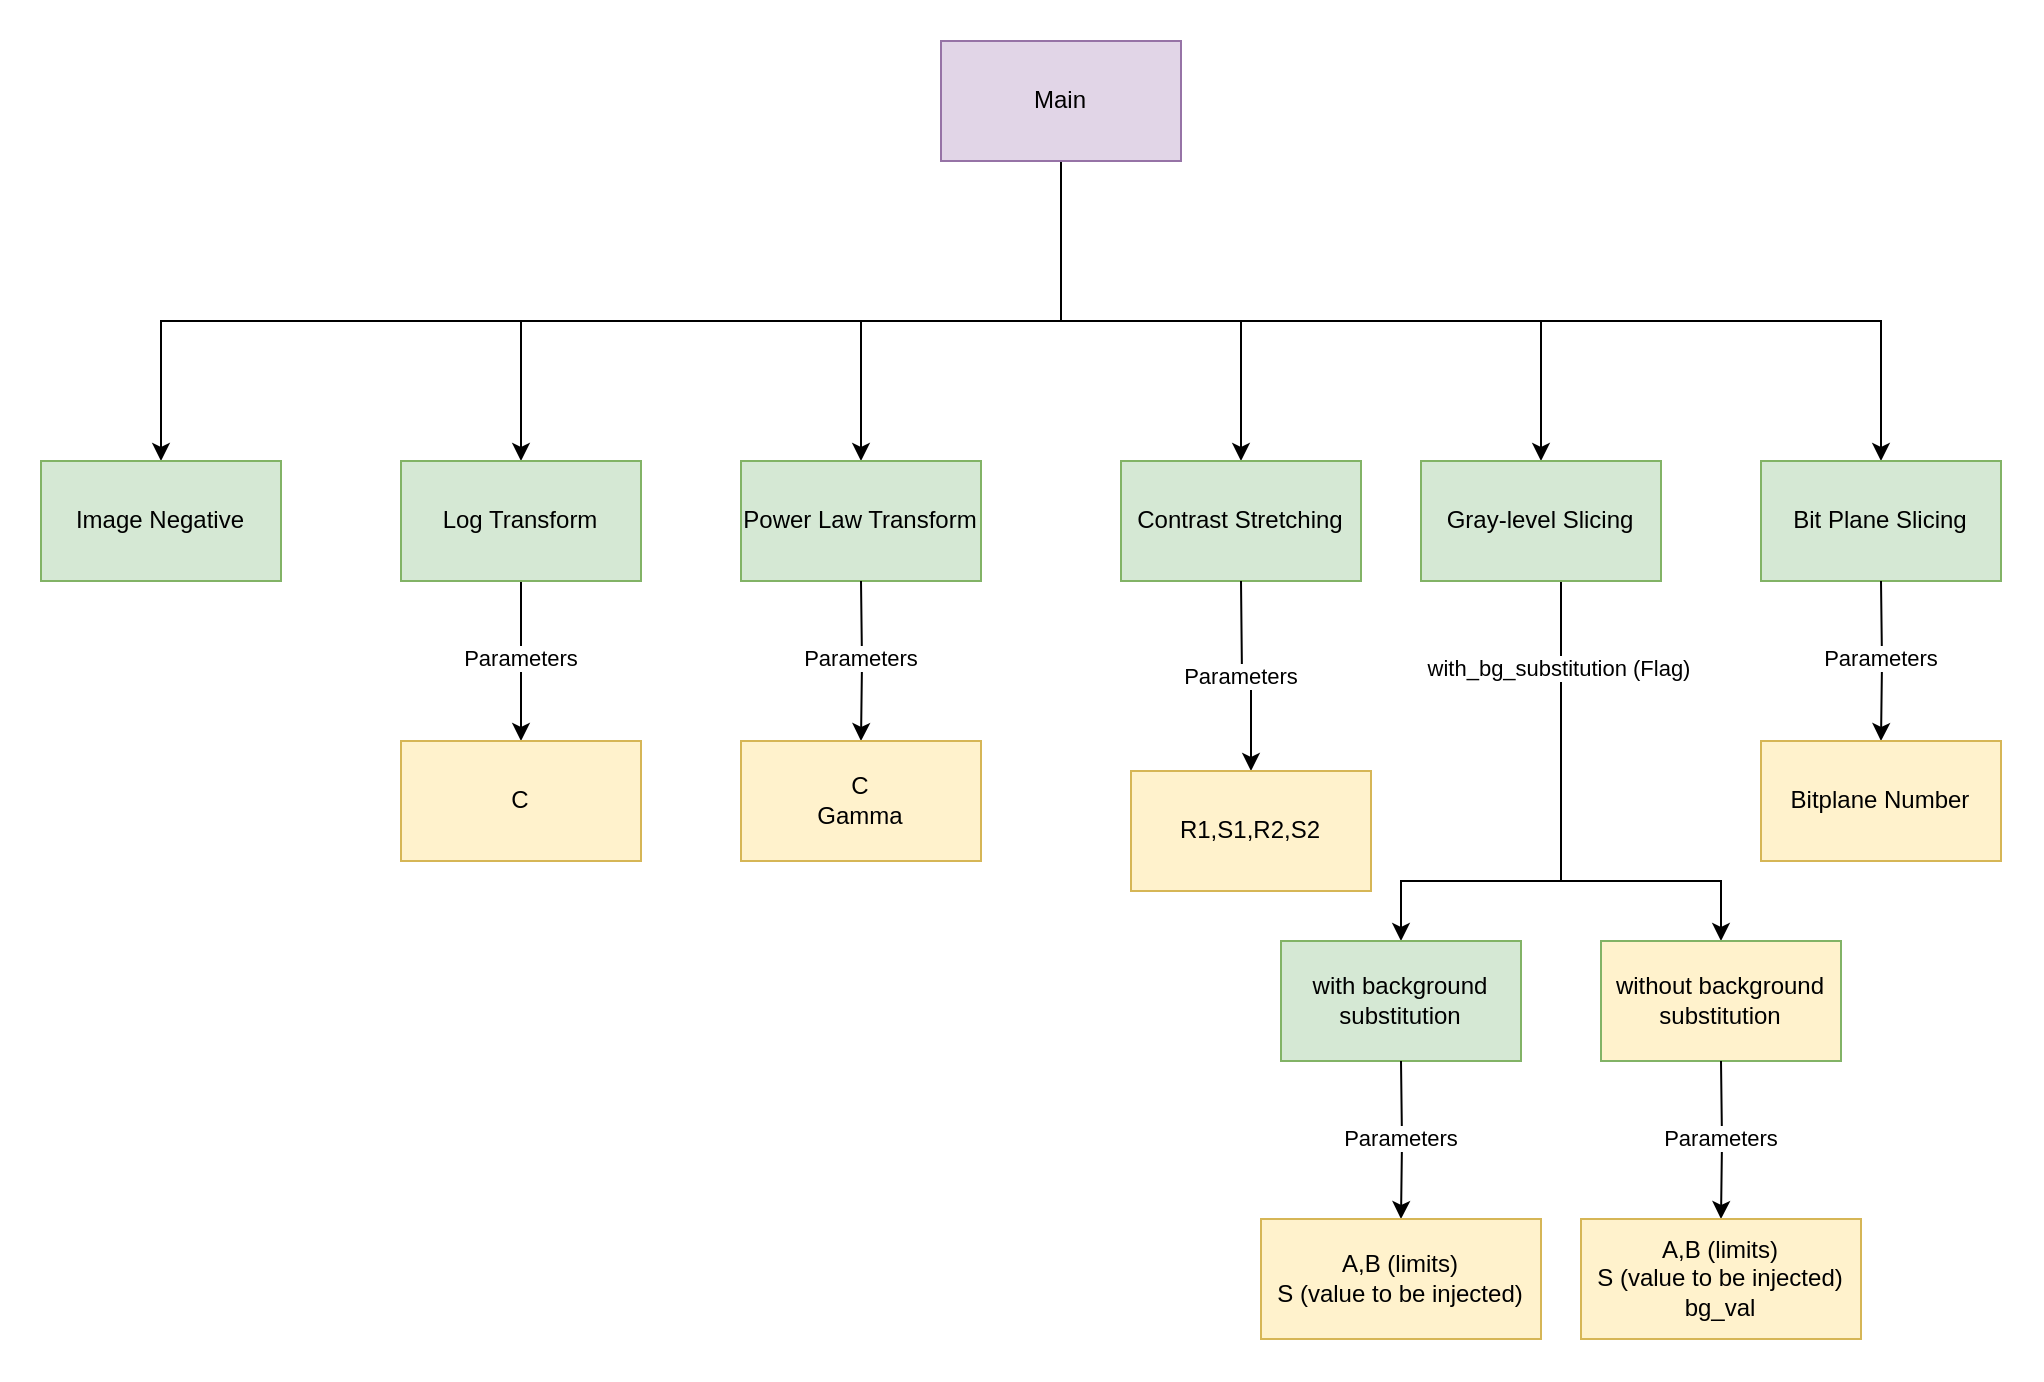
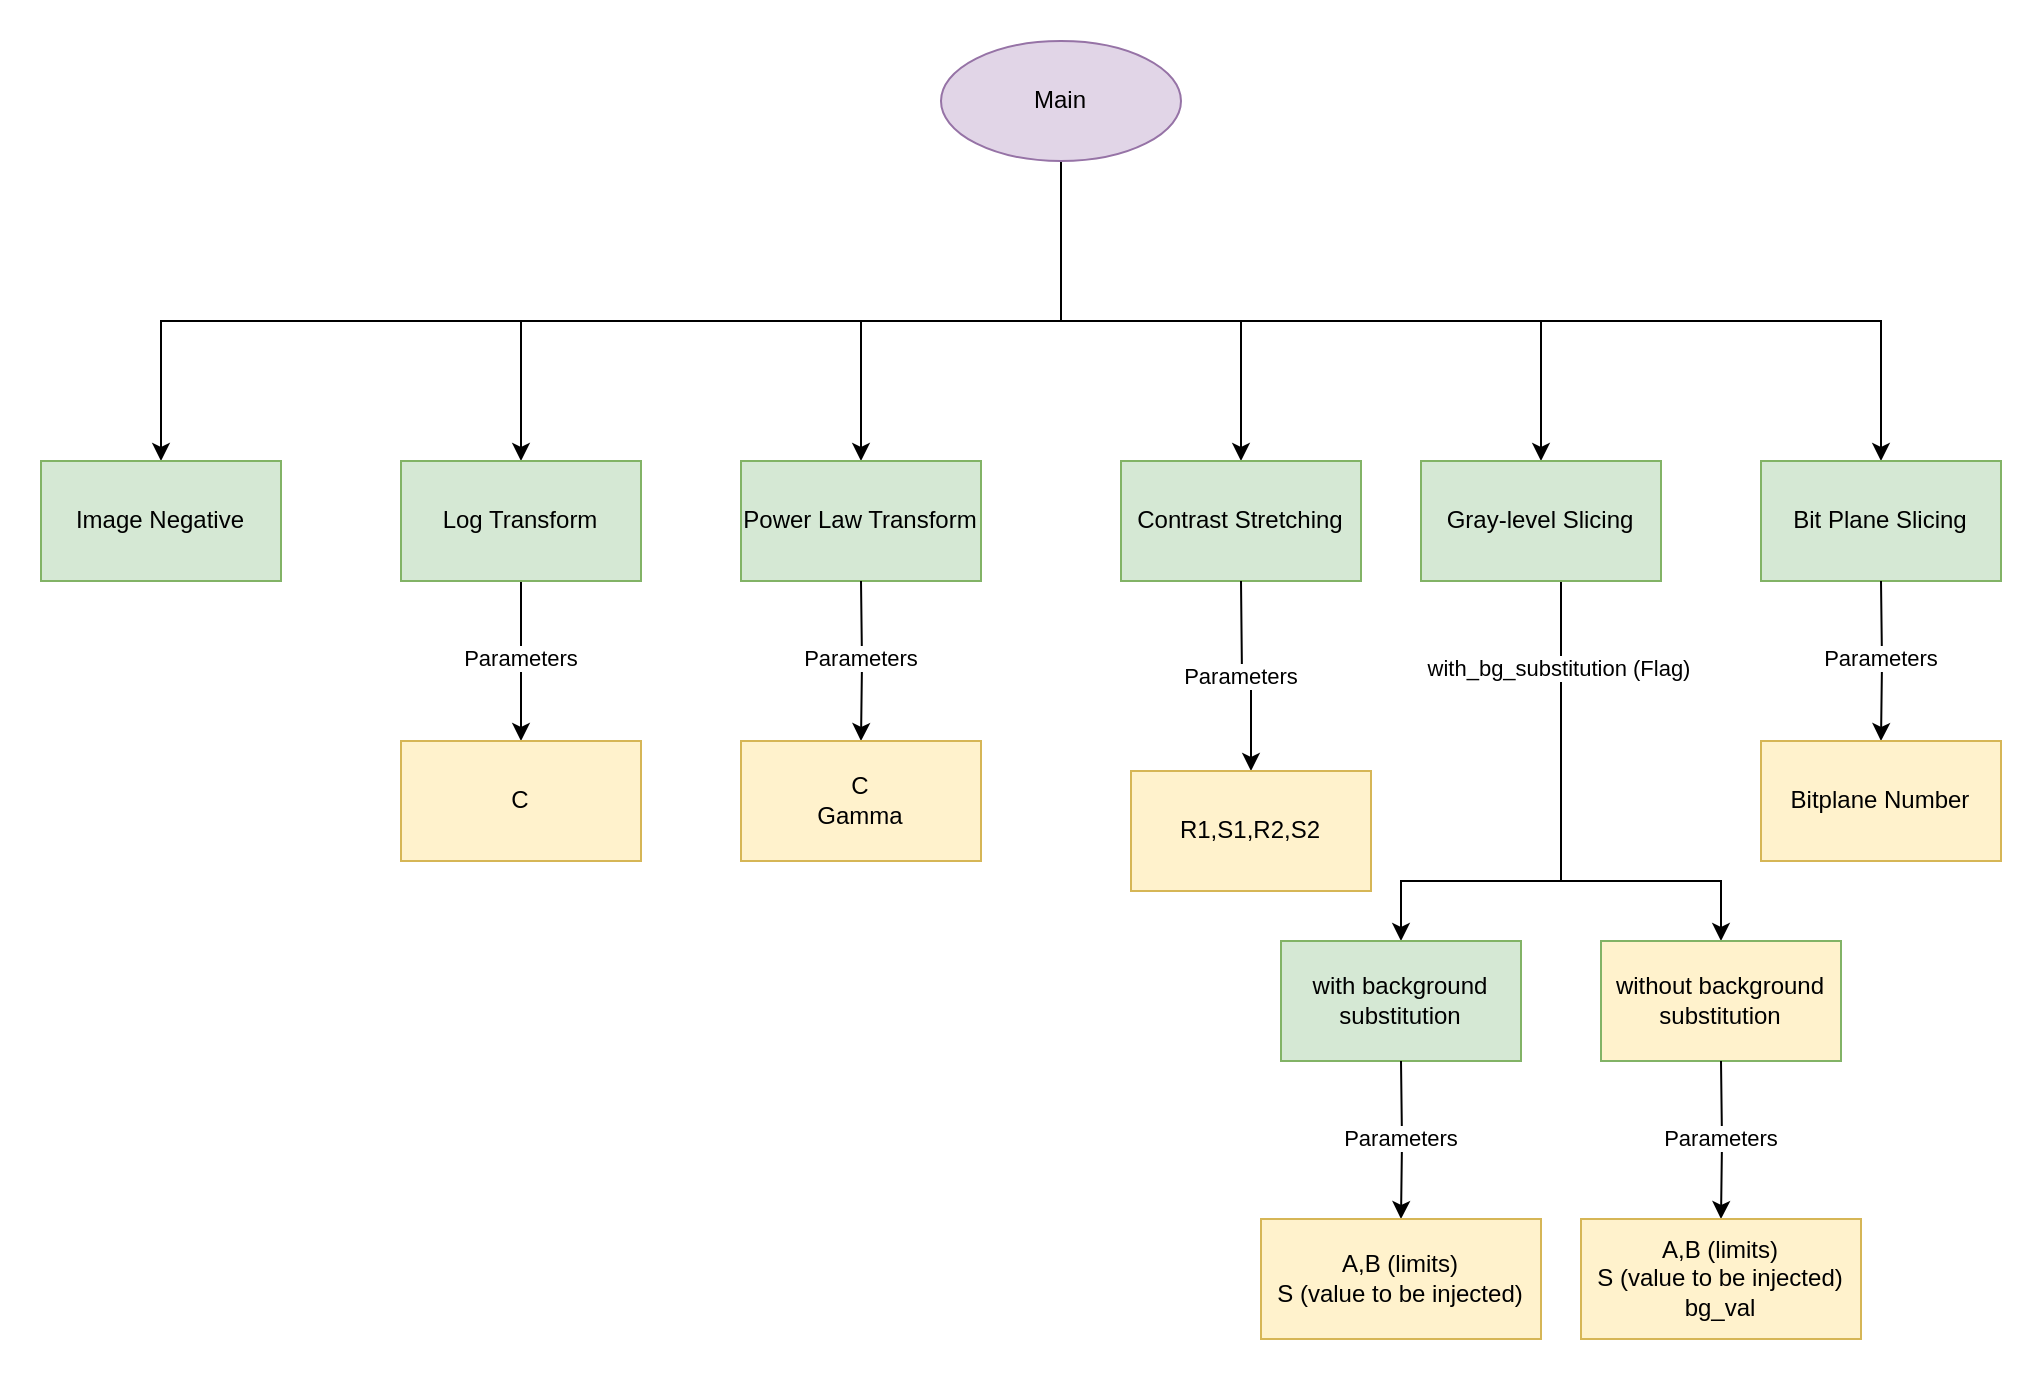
node "Main": shape rectangle -> ellipse
